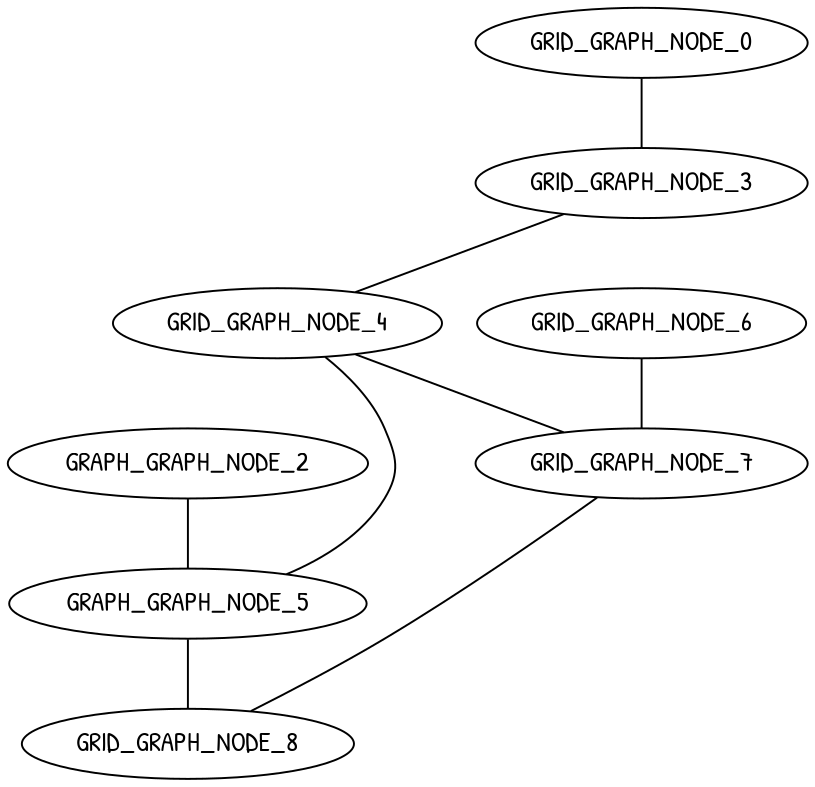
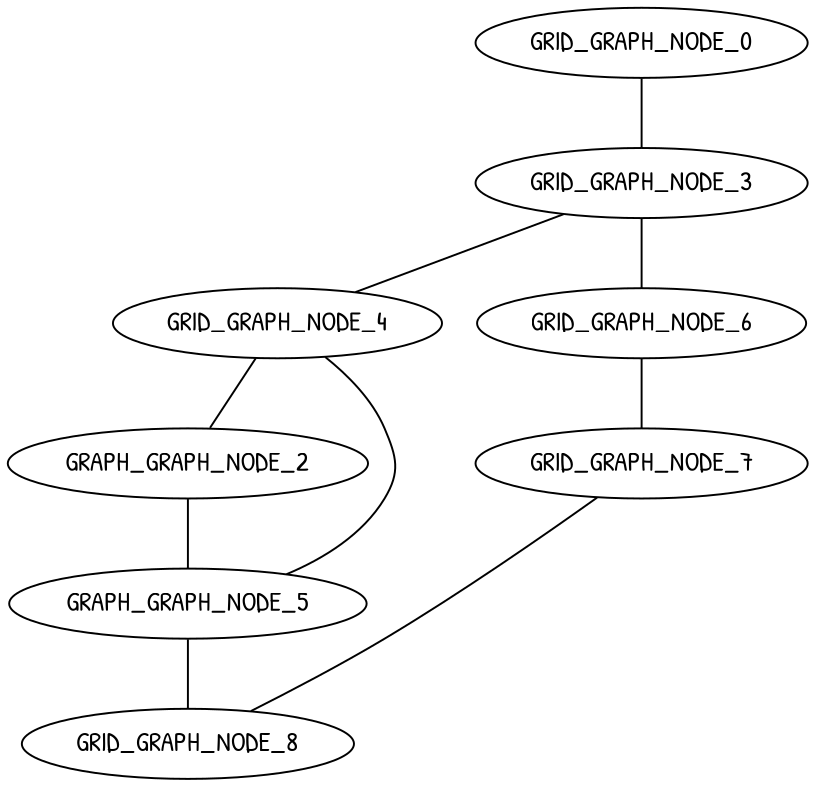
edge "GRID_GRAPH_NODE_3" -- "GRID_GRAPH_NODE_6": added
edge "GRID_GRAPH_NODE_4" -- "GRID_GRAPH_NODE_7": now "GRID_GRAPH_NODE_4" -- "GRAPH_GRAPH_NODE_2"
